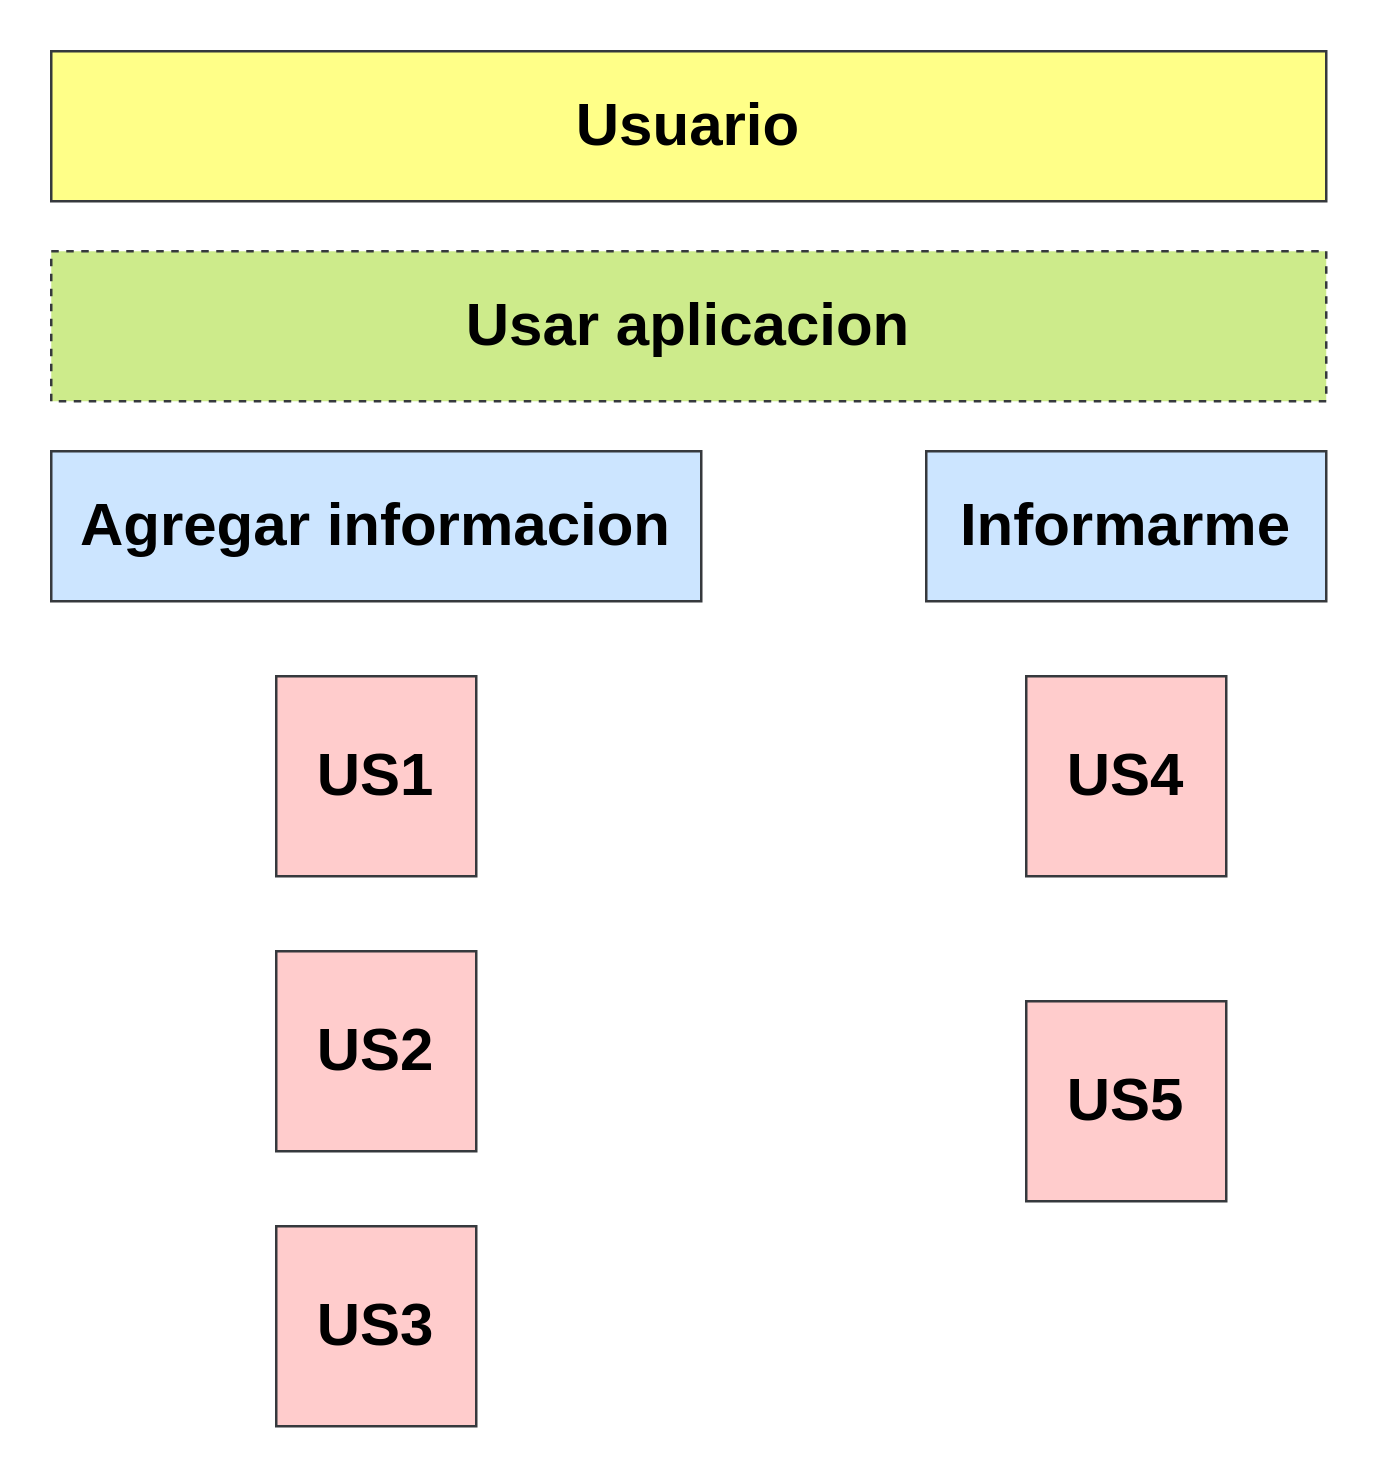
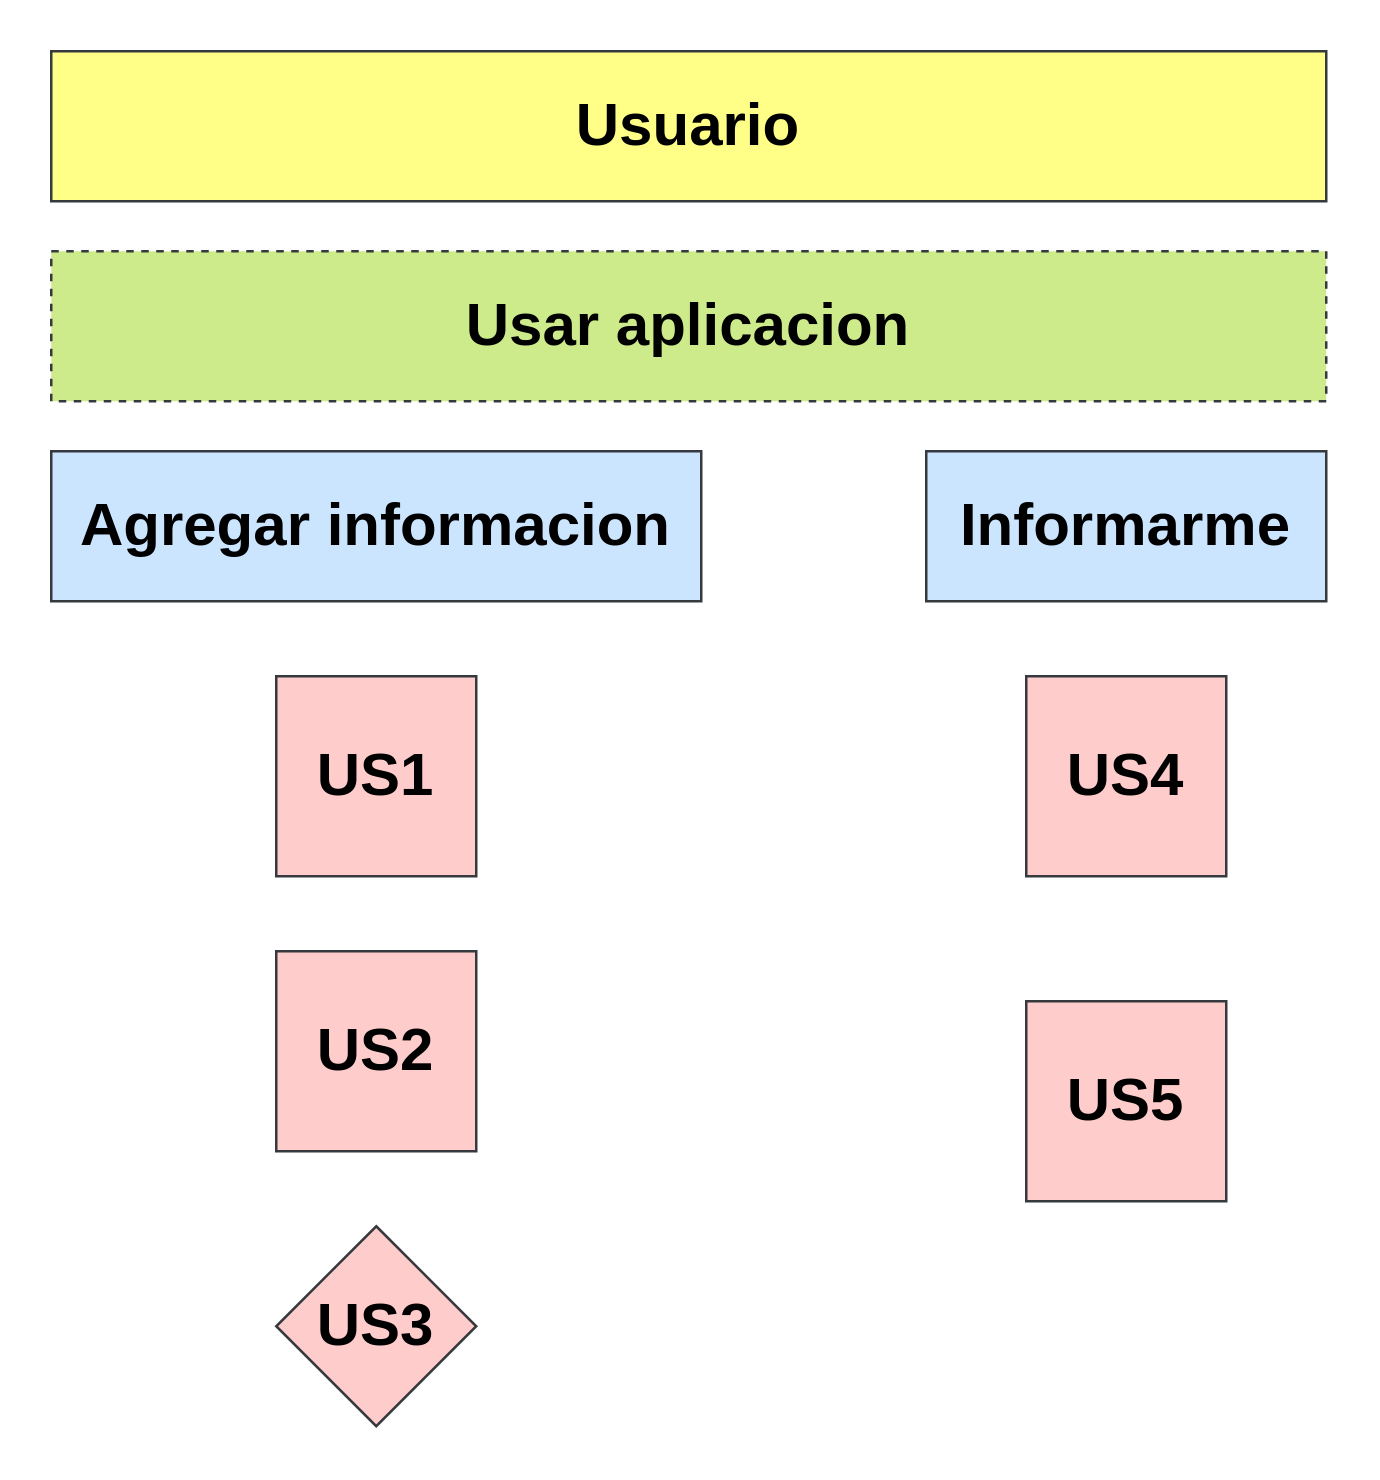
node "US3": shape rectangle -> diamond
